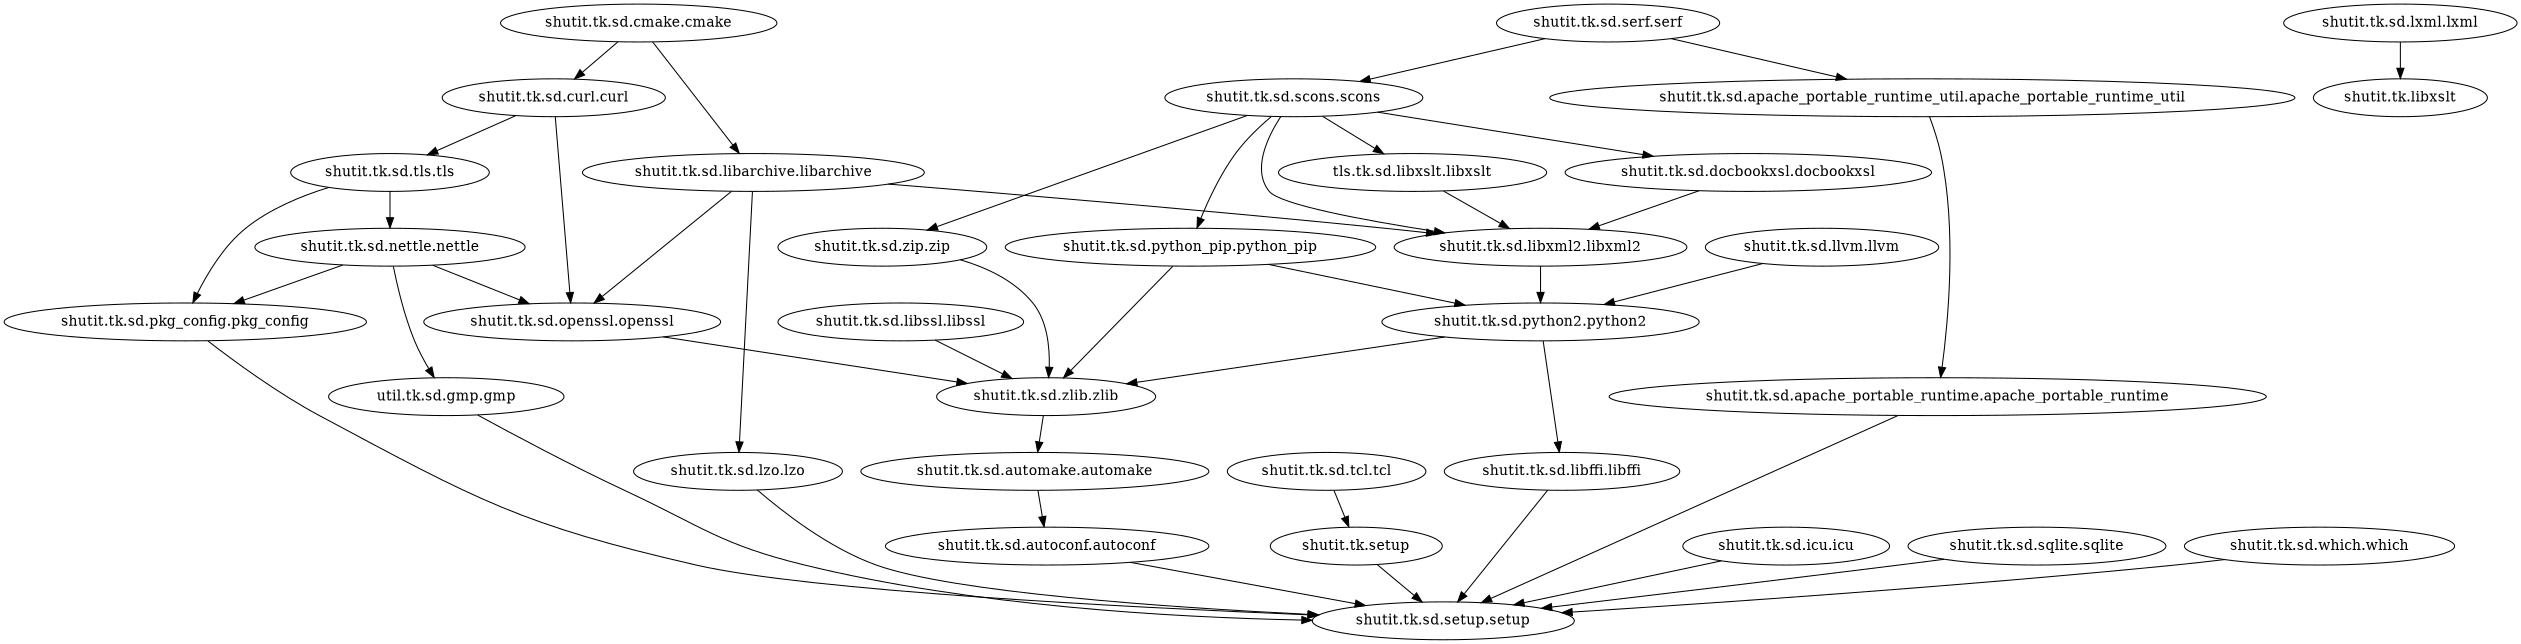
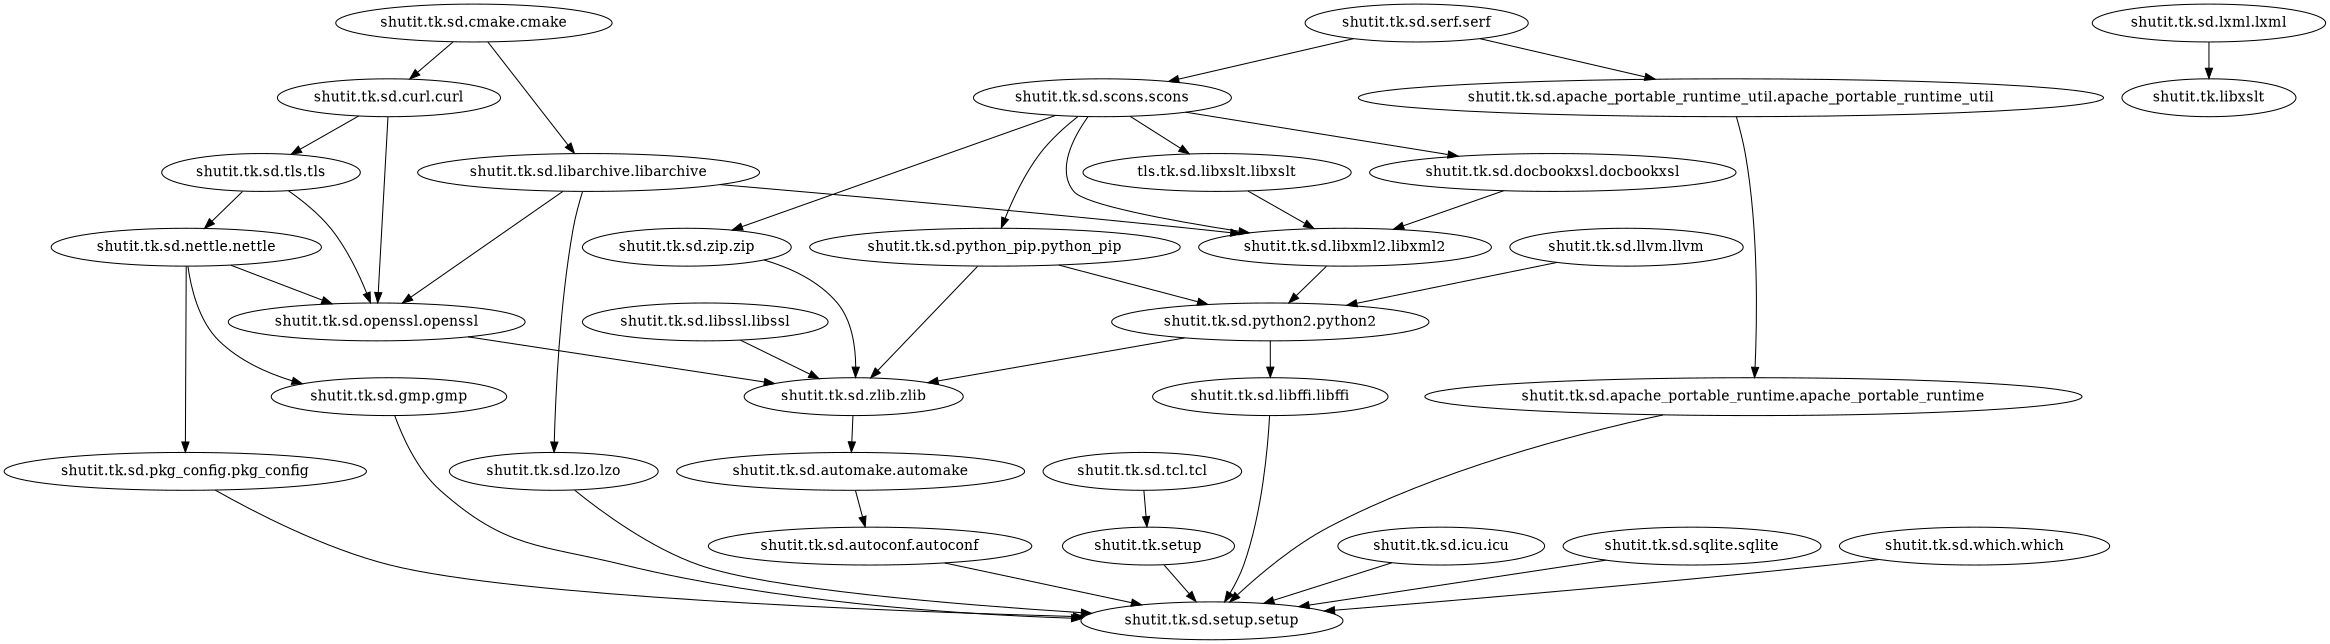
edge "shutit.tk.sd.tls.tls" -> "shutit.tk.sd.pkg_config.pkg_config": now "shutit.tk.sd.tls.tls" -> "shutit.tk.sd.openssl.openssl"
node "util.tk.sd.gmp.gmp": label "util.tk.sd.gmp.gmp" -> "shutit.tk.sd.gmp.gmp"
